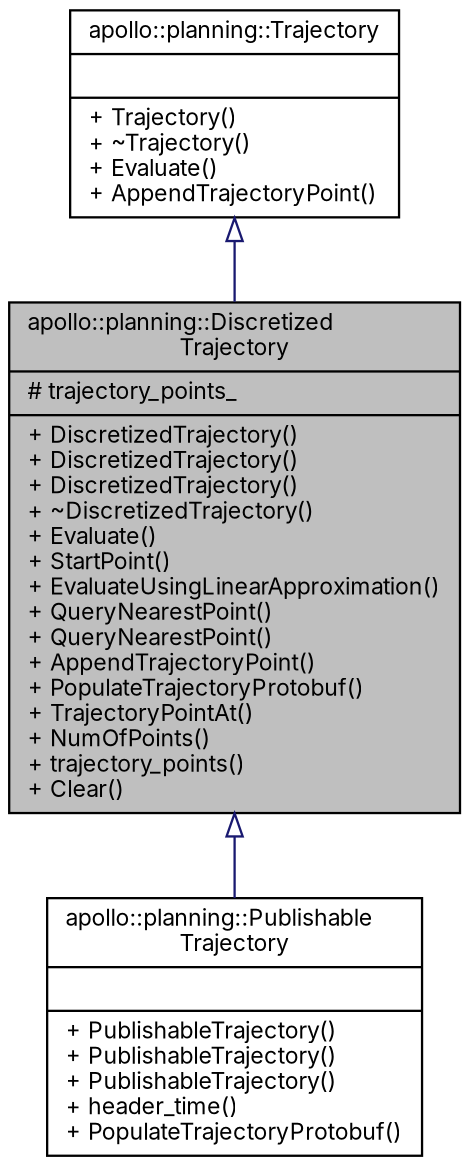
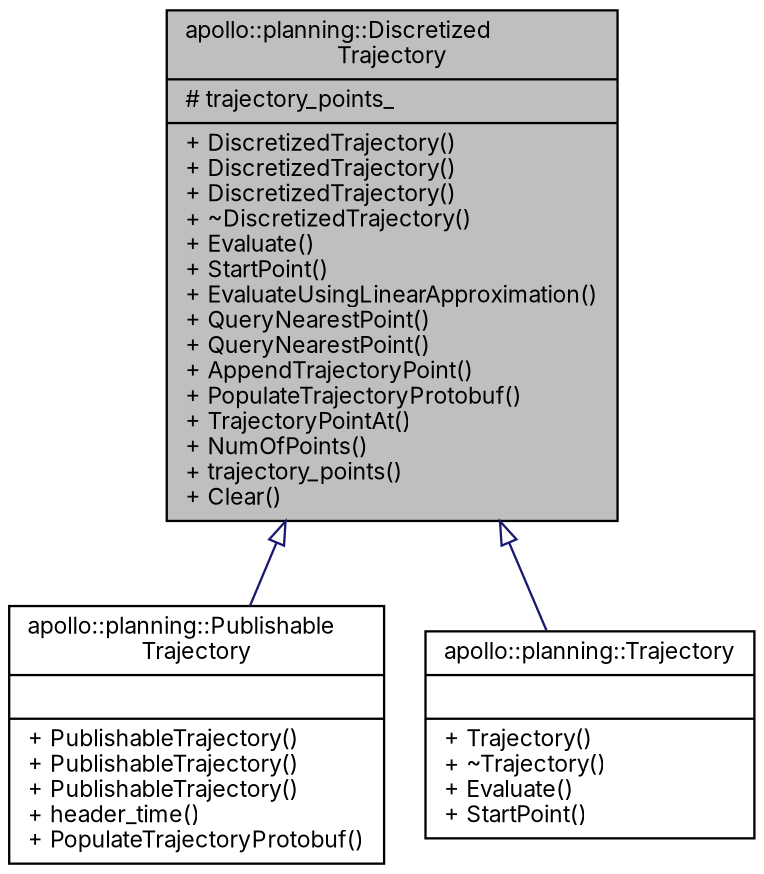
node "apollo::planning::Trajectory": text "+ AppendTrajectoryPoint()" -> "+ StartPoint()"
edge "apollo::planning::Discretized" -> "apollo::planning::Trajectory": reversed
